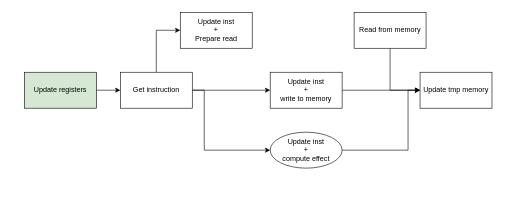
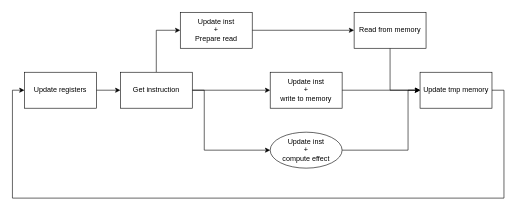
edge "Update inst + Prepare read" -> "Read from memory": added
node "Update registers": fillcolor #d5e8d4 -> #ffffff
edge "Update tmp memory" -> "Update registers": added
